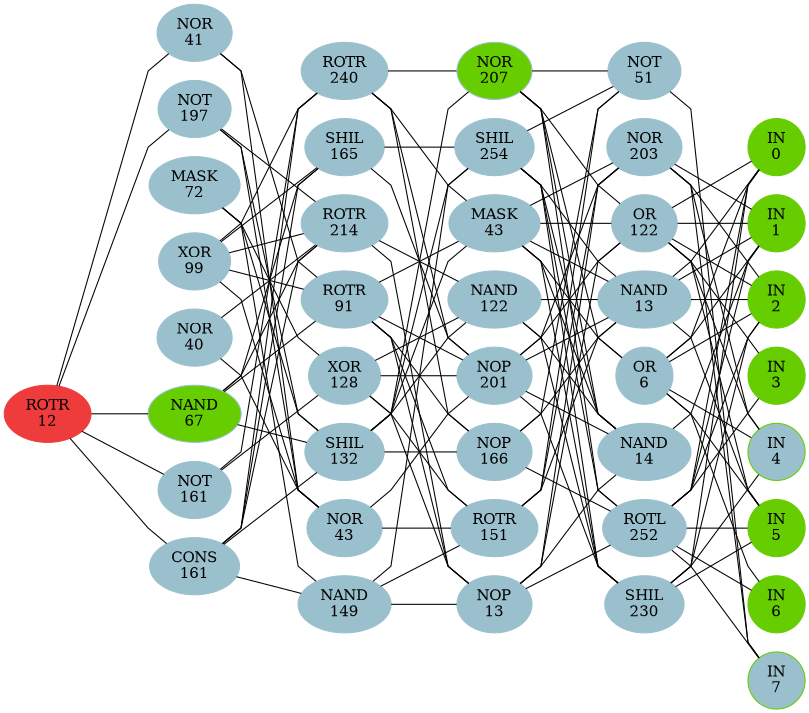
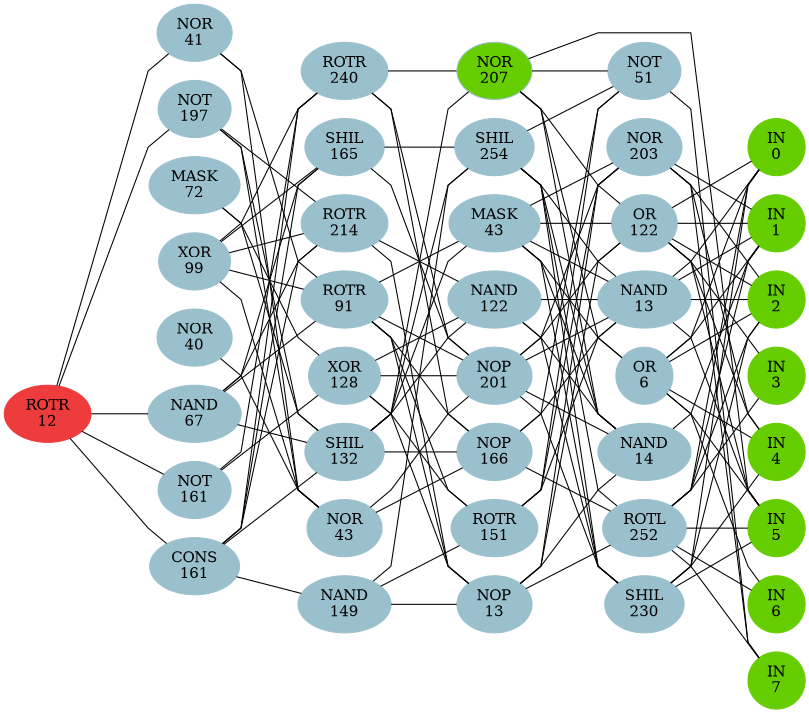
edge "ROTR 240" -- "MASK 43": removed
edge "ROTR 214" -- "NOR 40": removed
edge "NOR 207" -- "ROTL 252": now "NOR 207" -- "IN 5"
edge "MASK 72" -- "NAND 149": removed
node "NAND 67": fillcolor chartreuse3 -> lightblue3
node "IN 4": fillcolor lightblue3 -> chartreuse3
edge "NOR 43" -- "ROTR 151": now "NOR 43" -- "NOP 166"
node "IN 7": fillcolor lightblue3 -> chartreuse3
